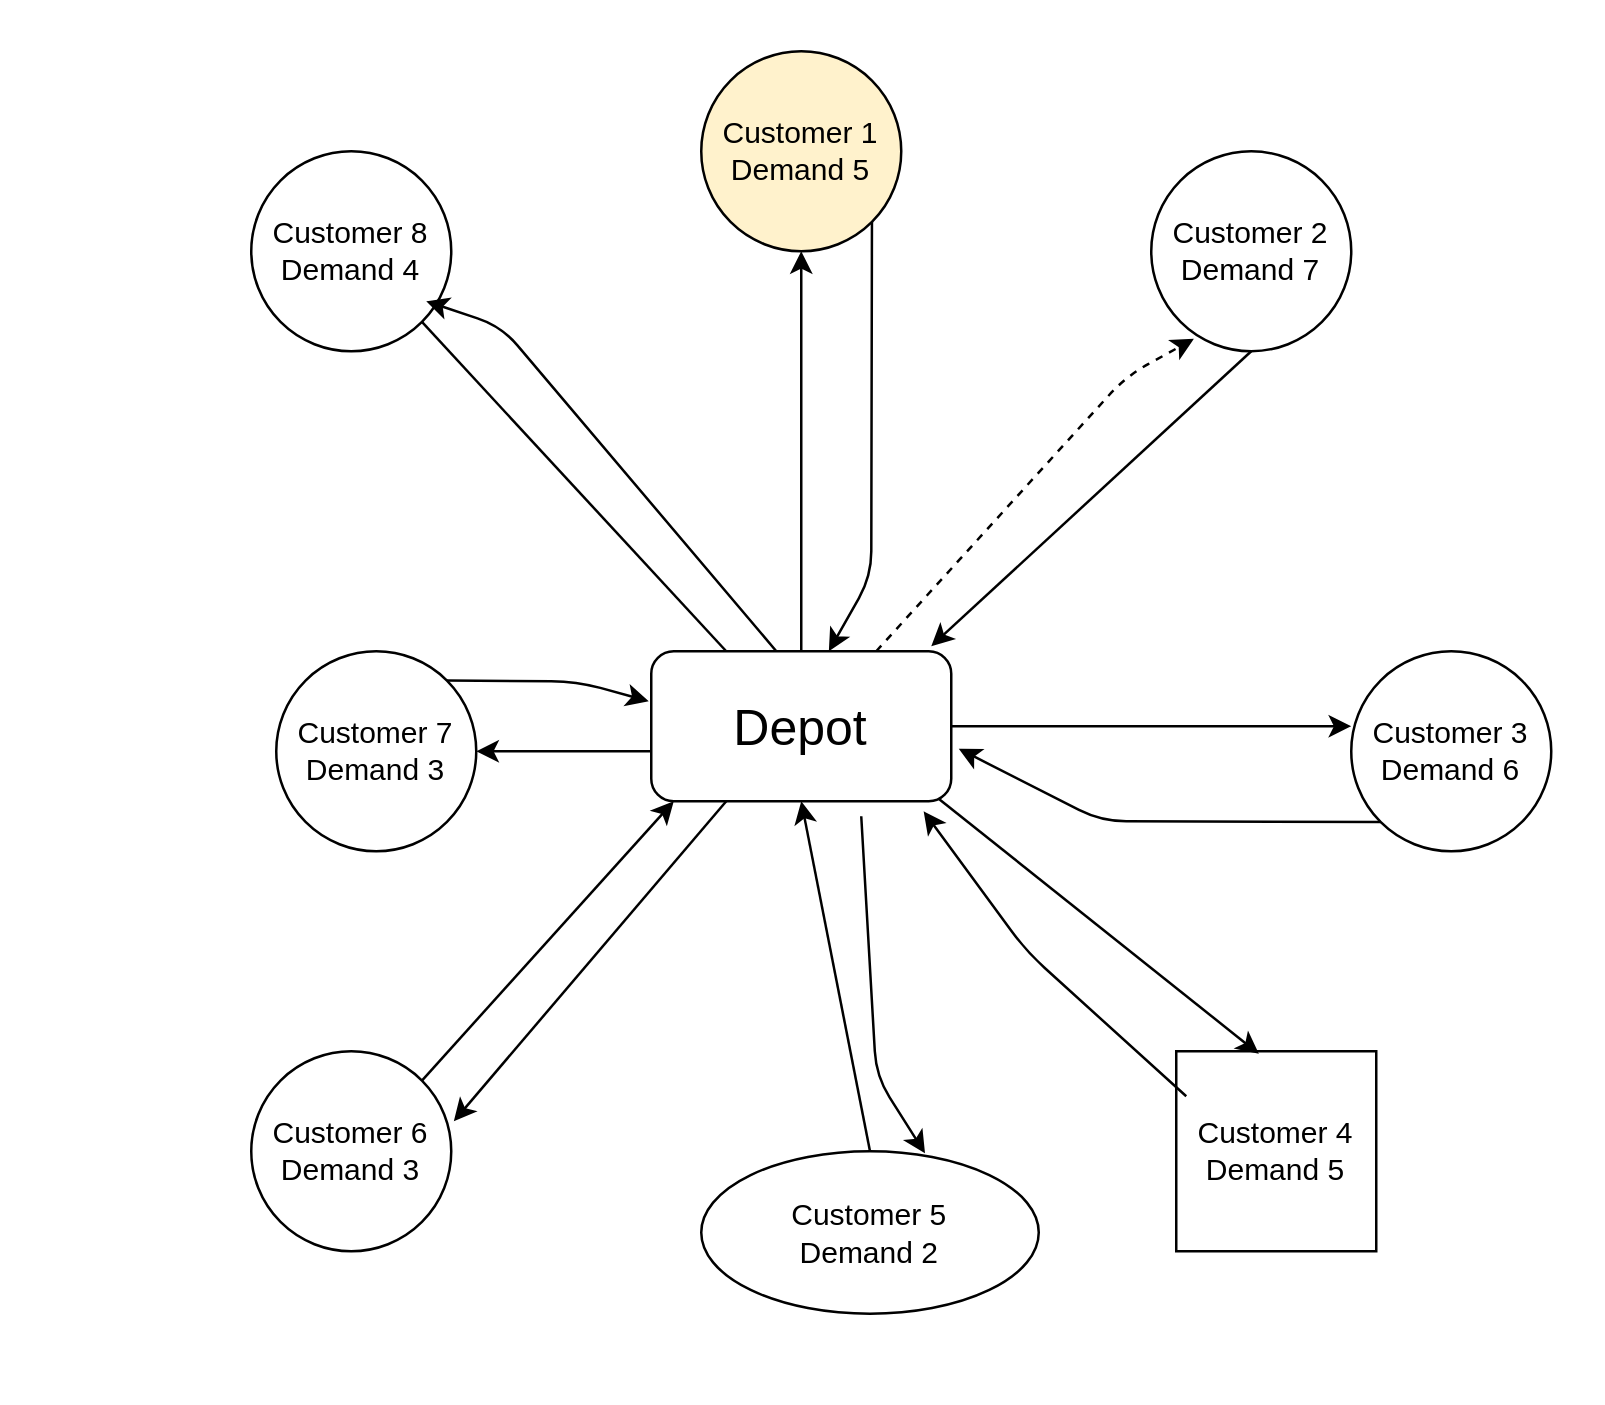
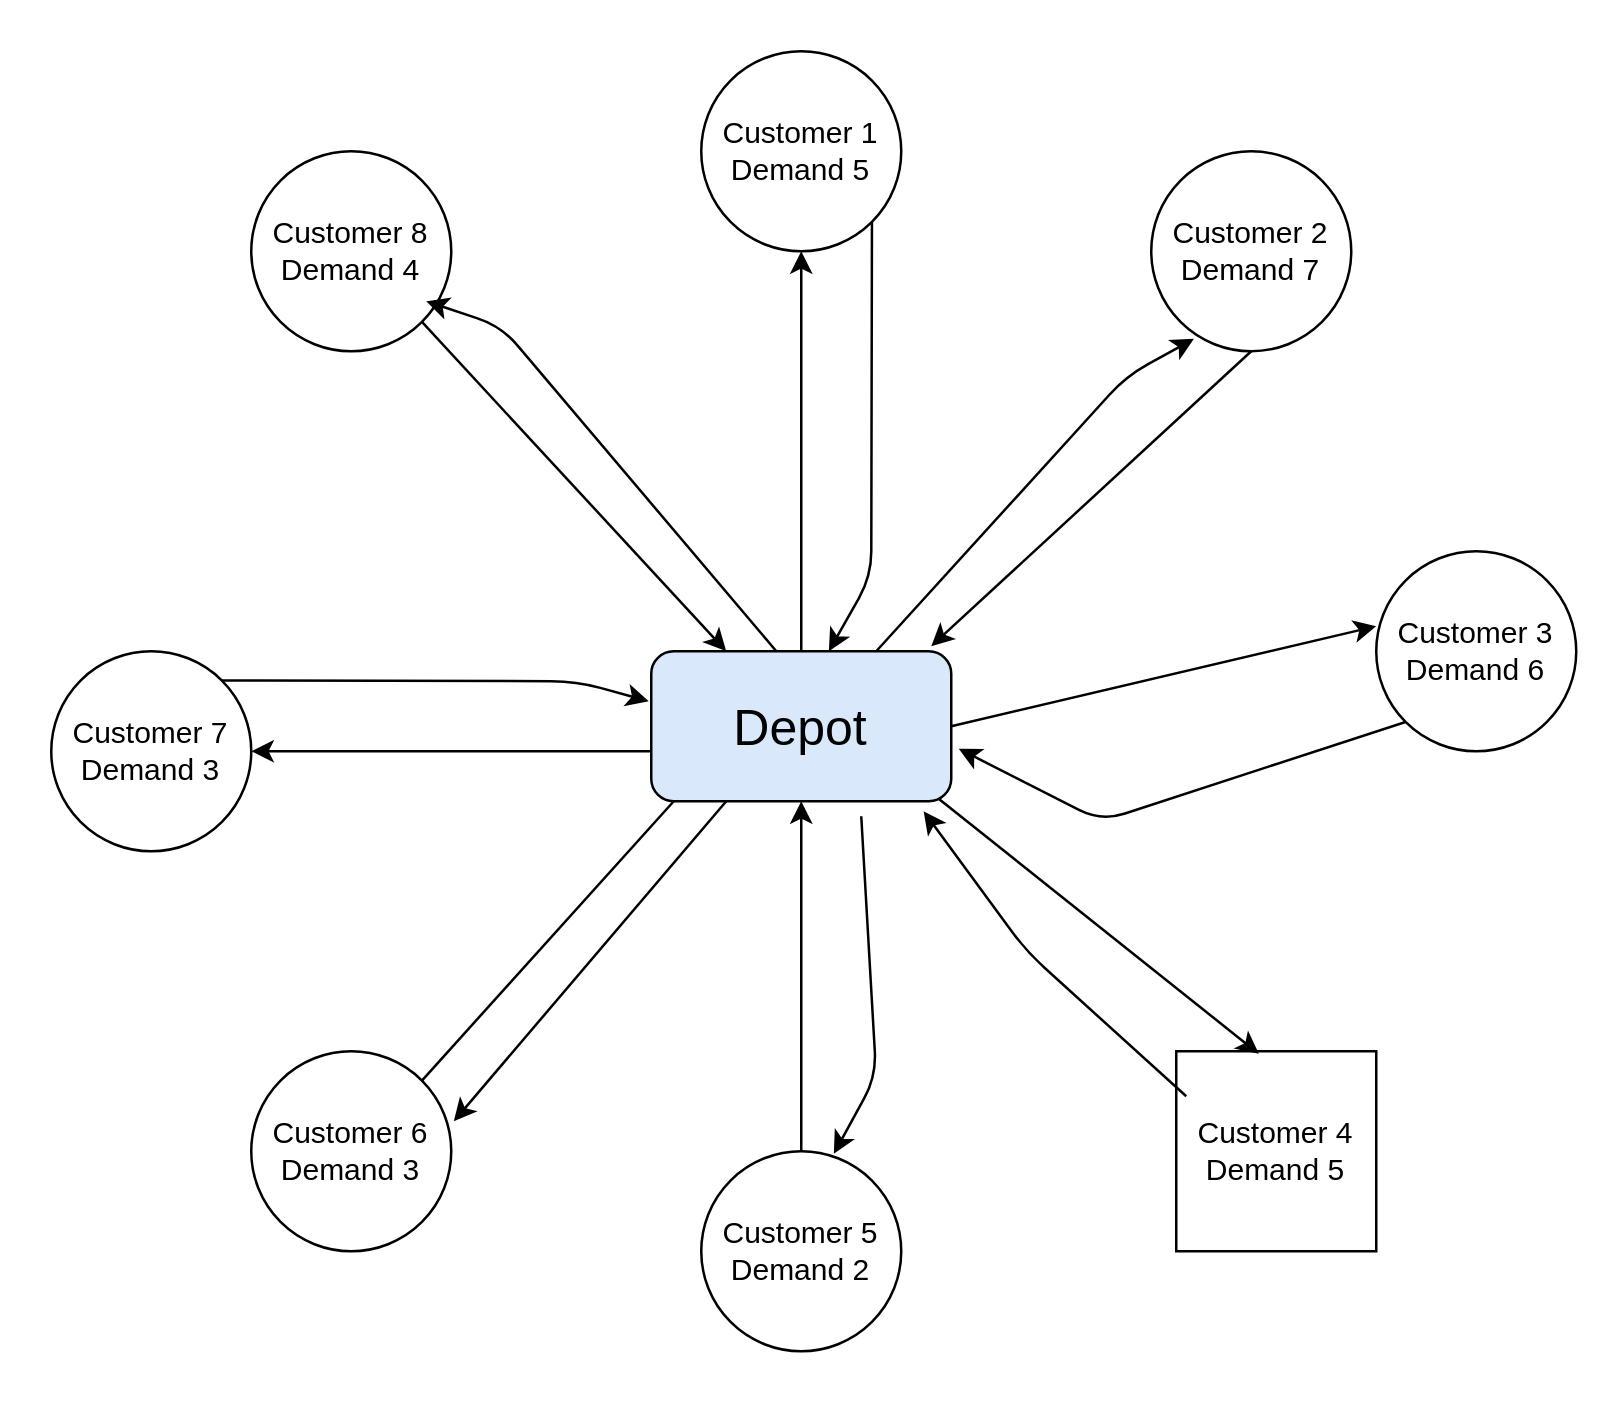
node "Customer 1 Demand 5": fillcolor #fff2cc -> #ffffff
edge "Depot" -> "Customer 2 Demand 7": style dashed -> solid
edge "Customer 8 Demand 4" -- "Depot": arrowhead none -> classic
node "Depot": fillcolor #ffffff -> #dae8fc
node "Customer 7 Demand 3": moved (376, 751) -> (151, 751)
node "Customer 3 Demand 6": moved (1451, 751) -> (1476, 651)
edge "Customer 6 Demand 3" -> "Depot": arrowhead classic -> none
node "Customer 5 Demand 2": size 338x163 -> 200x200
